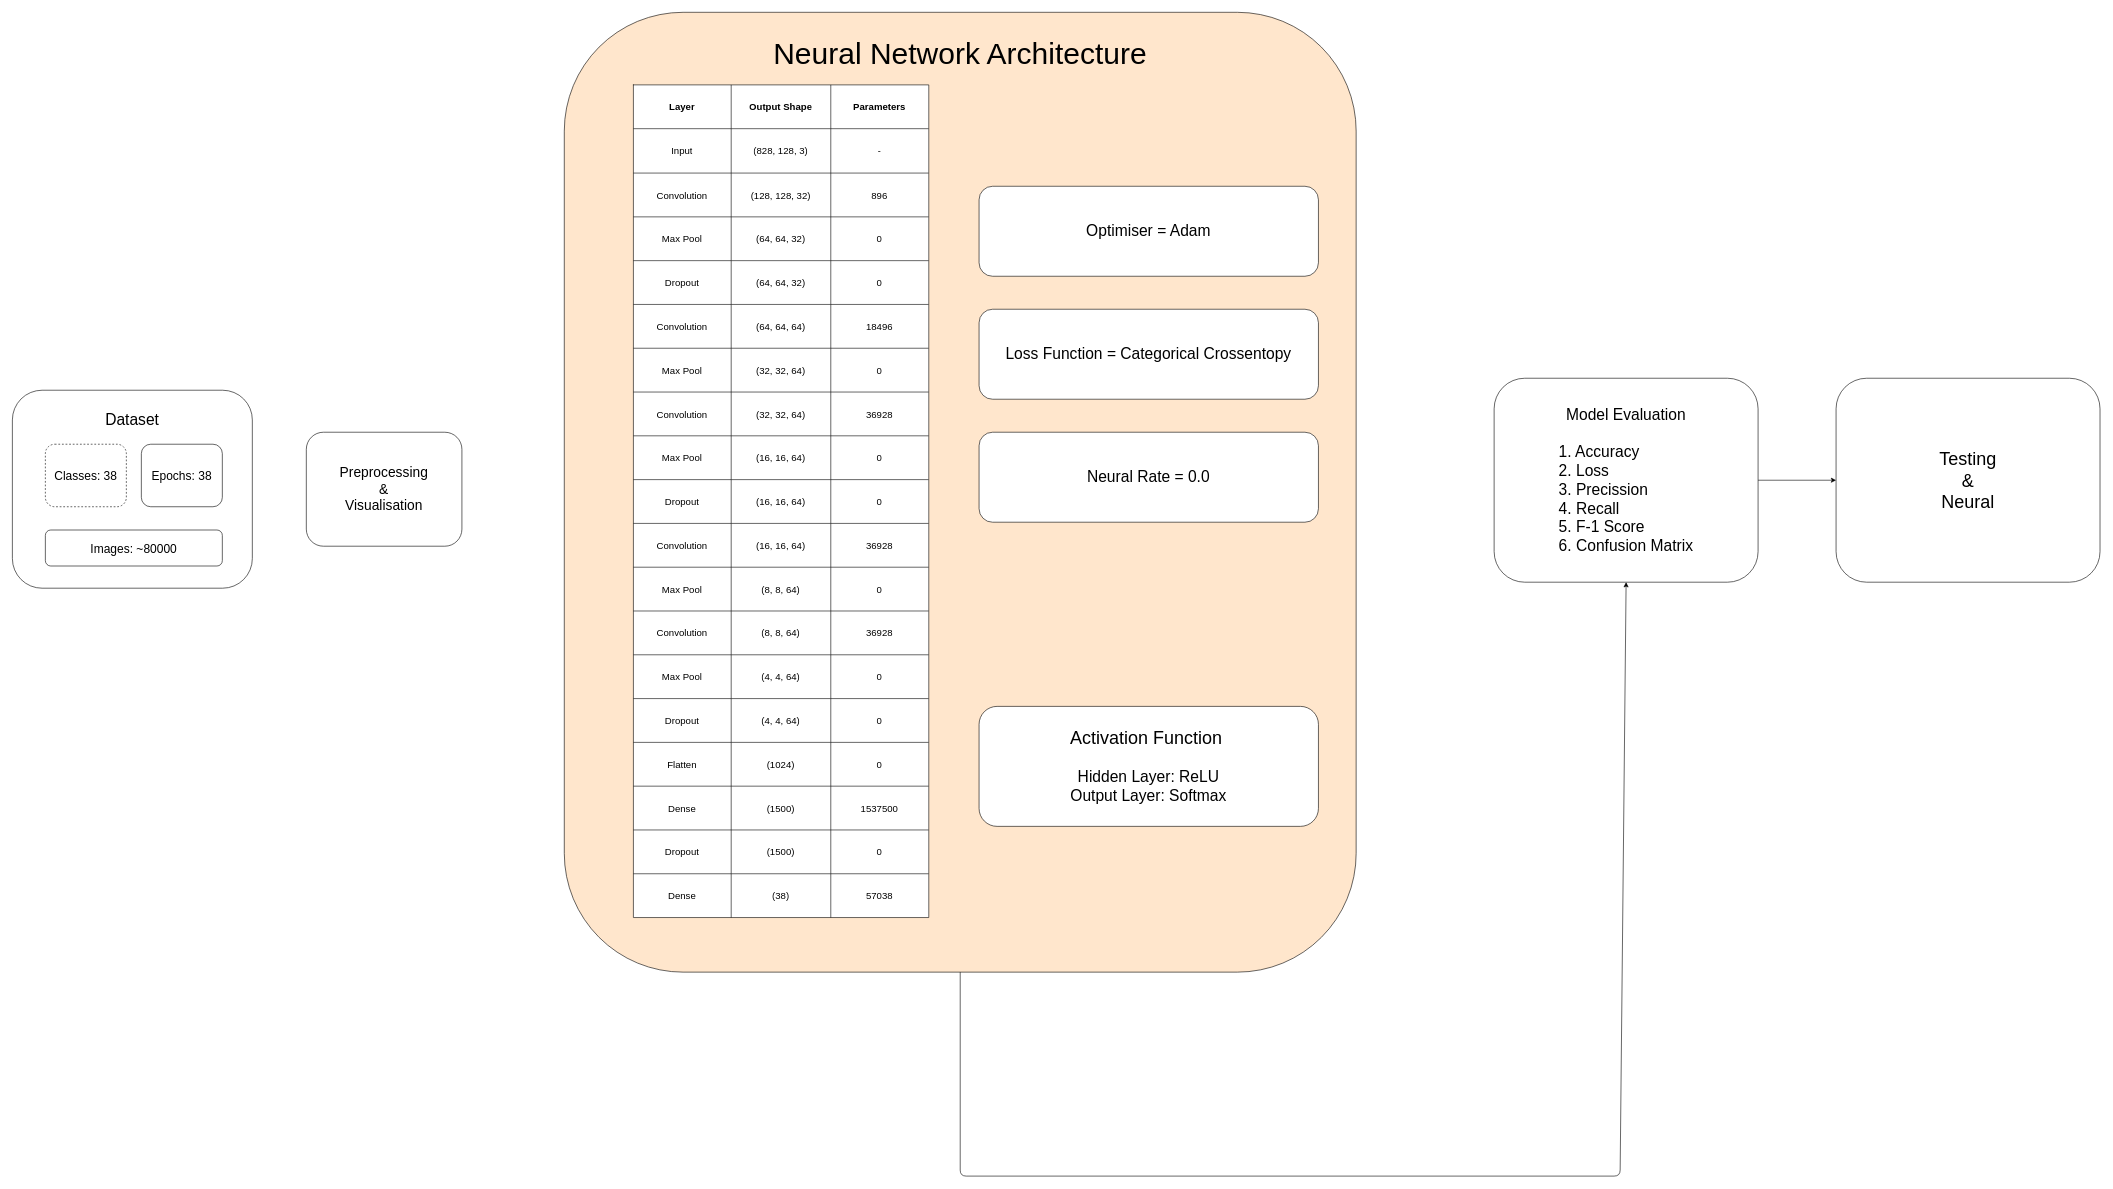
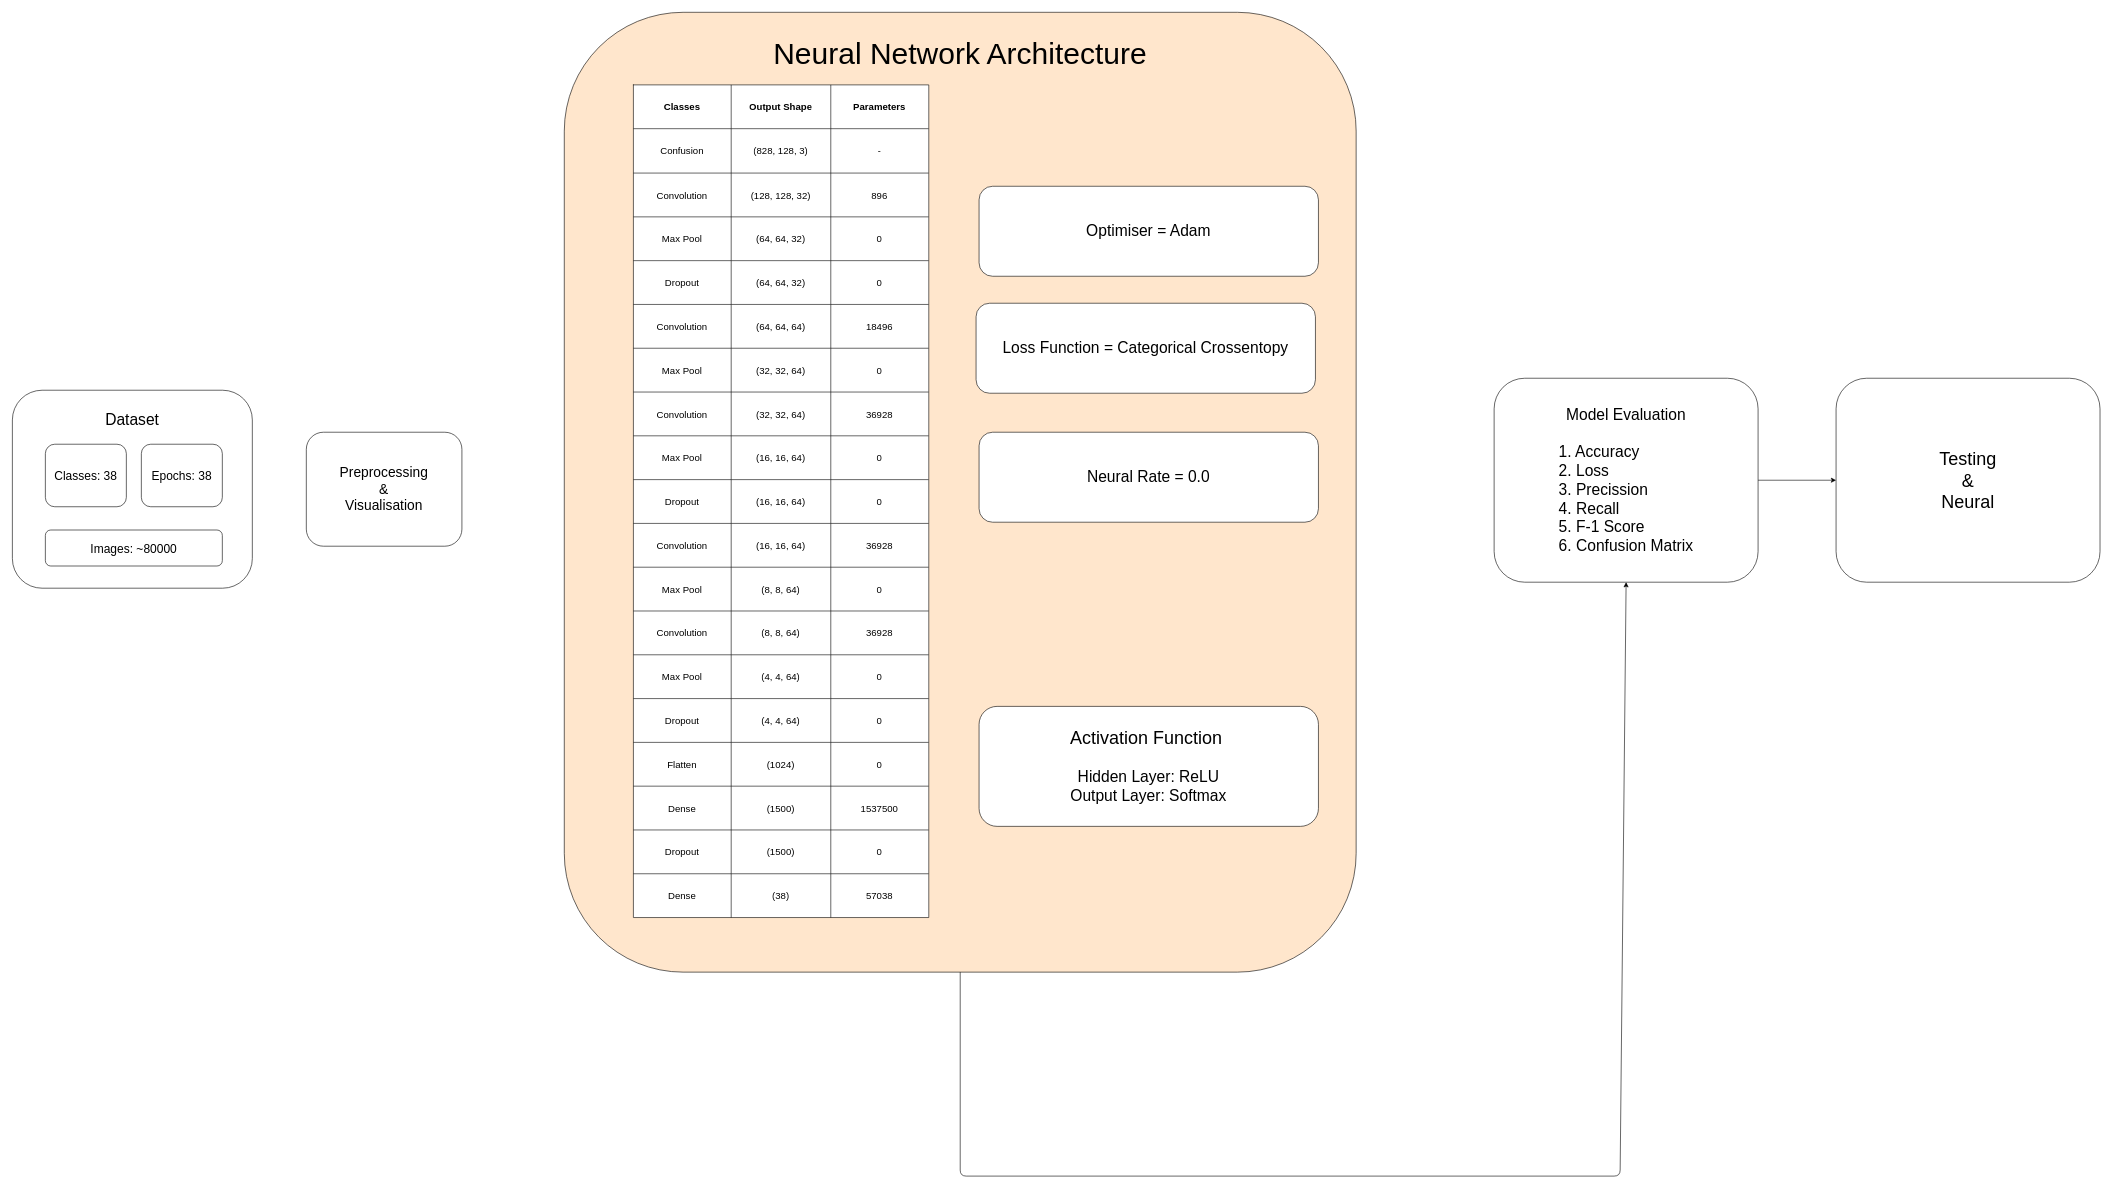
node "Layer": label "Layer" -> "Classes"
node "Input": label "Input" -> "Confusion"
node "Loss Function = Categorical Crossentopy": moved (1149, 354) -> (1146, 348)
node "Classes: 38": style dashed -> solid
